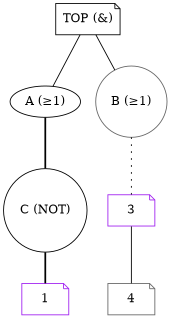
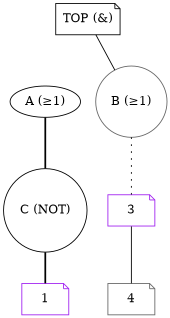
edge "TOP (&)" -- "A (≥1)": removed
